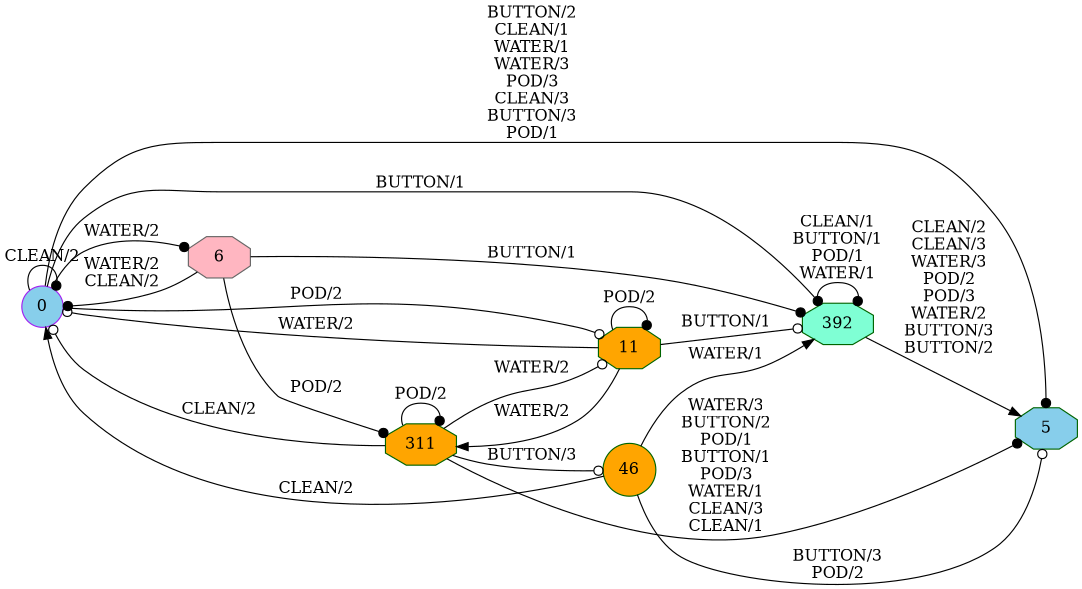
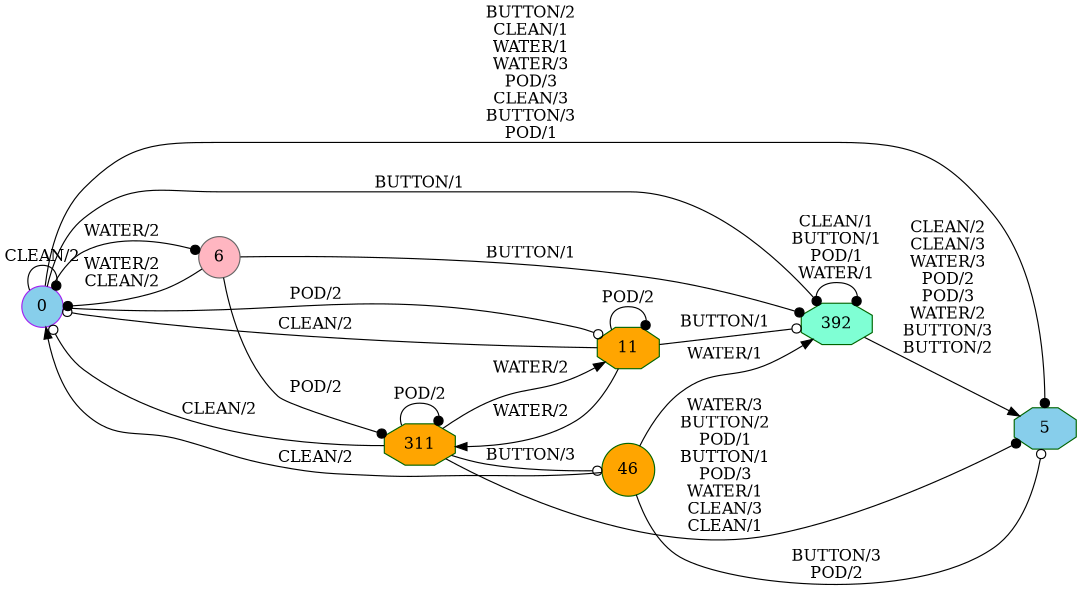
node "6": shape octagon -> circle
edge "11" -> "0": label "WATER/2" -> "CLEAN/2"
edge "311" -> "11": arrowhead odot -> normal
